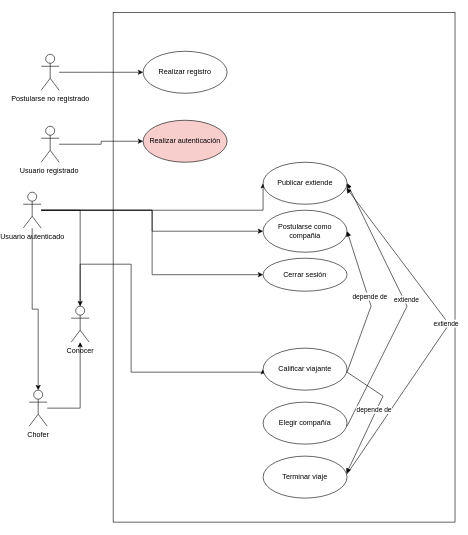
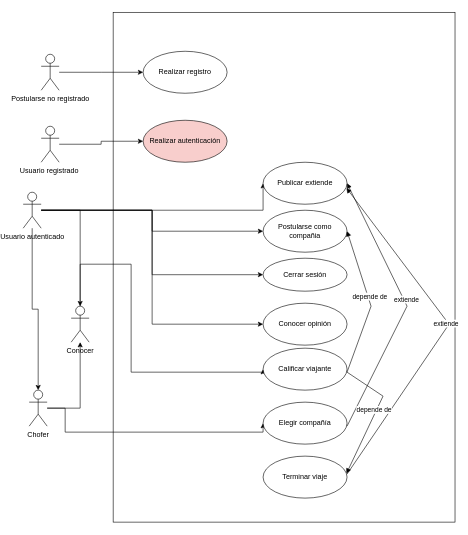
edge "Usuario autenticado" -> "Conocer opinión": added
node "Conocer opinión": added
edge "Chofer" -> "Elegir compañía": added
